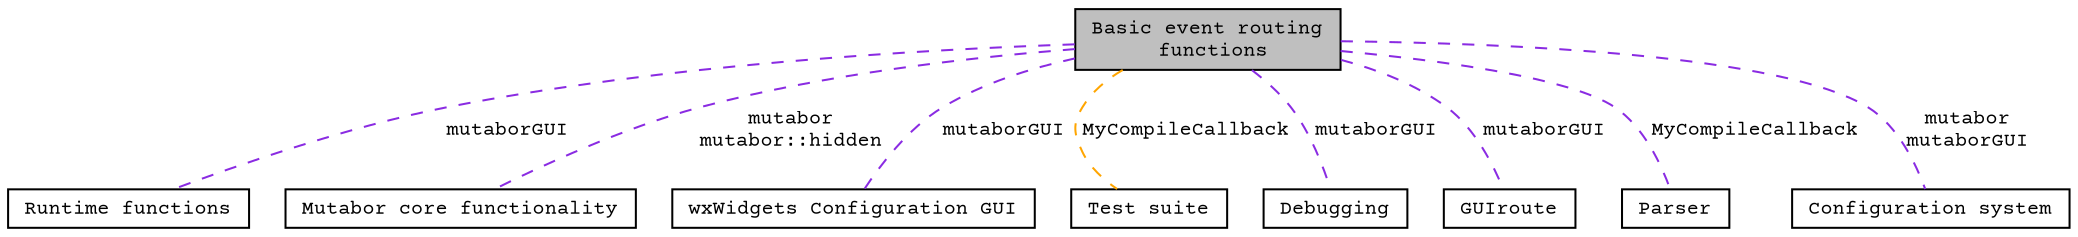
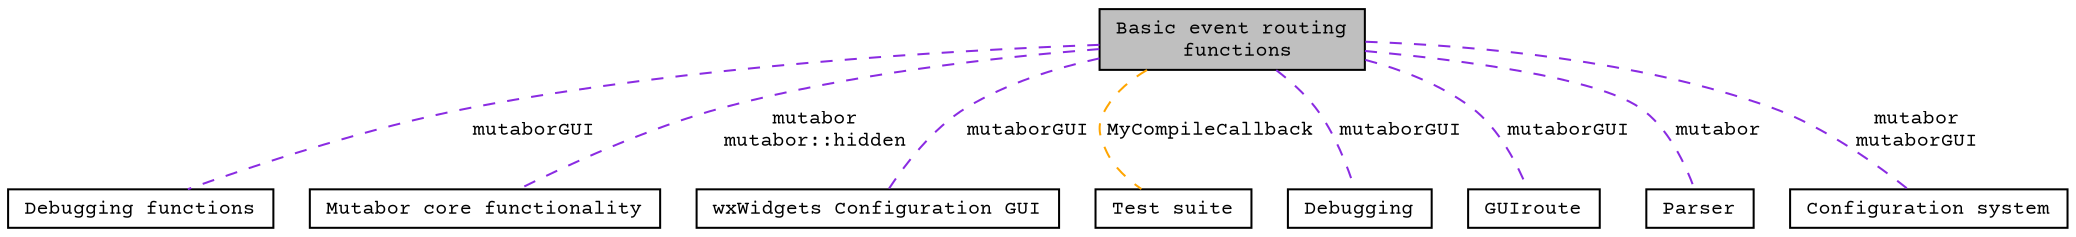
edge "Basic event routing functions" -- "Parser": label "MyCompileCallback" -> "mutabor"
node "Runtime functions": label "Runtime functions" -> "Debugging functions"
